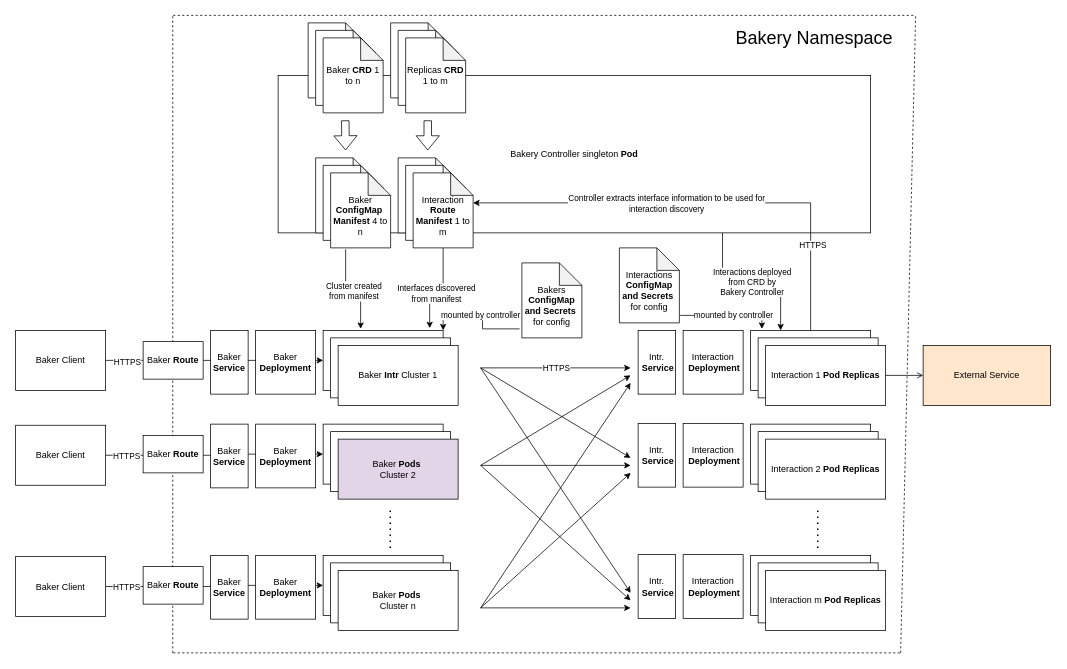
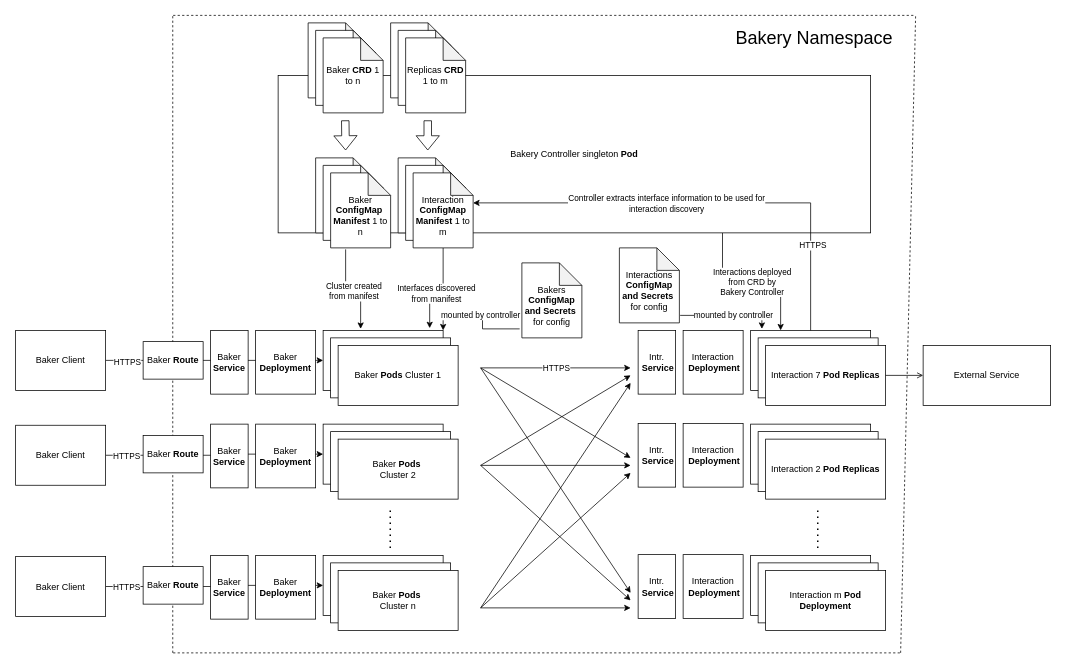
node "Baker ConfigMap Manifest 4 to n": label "Baker ConfigMap Manifest 4 to n" -> "Baker ConfigMap Manifest 1 to n"
node "Interaction Route Manifest 1 to m": label "Interaction Route Manifest 1 to m" -> "Interaction ConfigMap Manifest 1 to m"
node "Baker Intr Cluster 1": label "Baker Intr Cluster 1" -> "Baker Pods Cluster 1"
node "Interaction 1 Pod Replicas": label "Interaction 1 Pod Replicas" -> "Interaction 7 Pod Replicas"
node "External Service": fillcolor #ffe6cc -> #ffffff
node "Baker Pods Cluster 2": fillcolor #e1d5e7 -> #ffffff
node "Interaction m Pod Replicas": label "Interaction m Pod Replicas" -> "Interaction m Pod Deployment"
